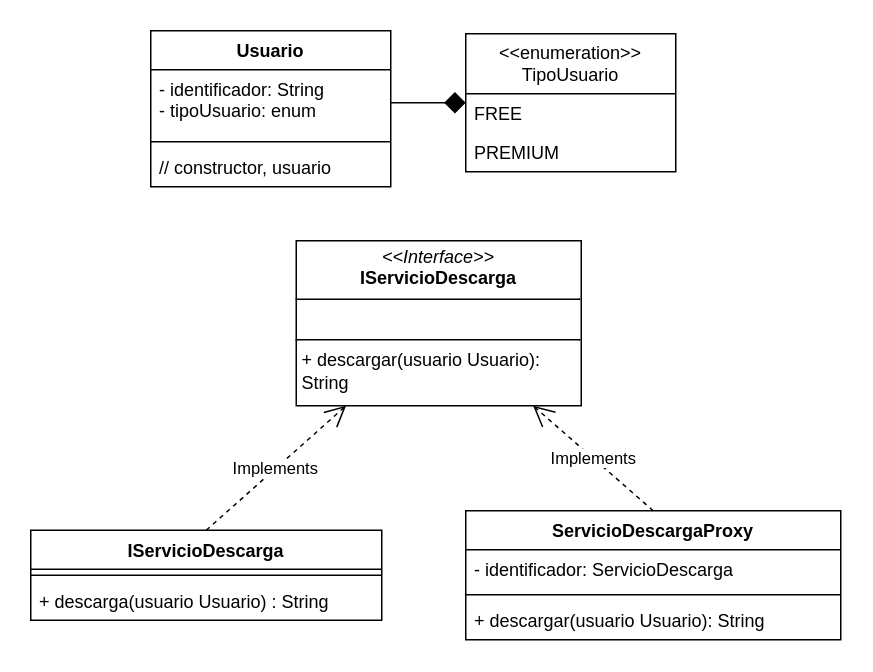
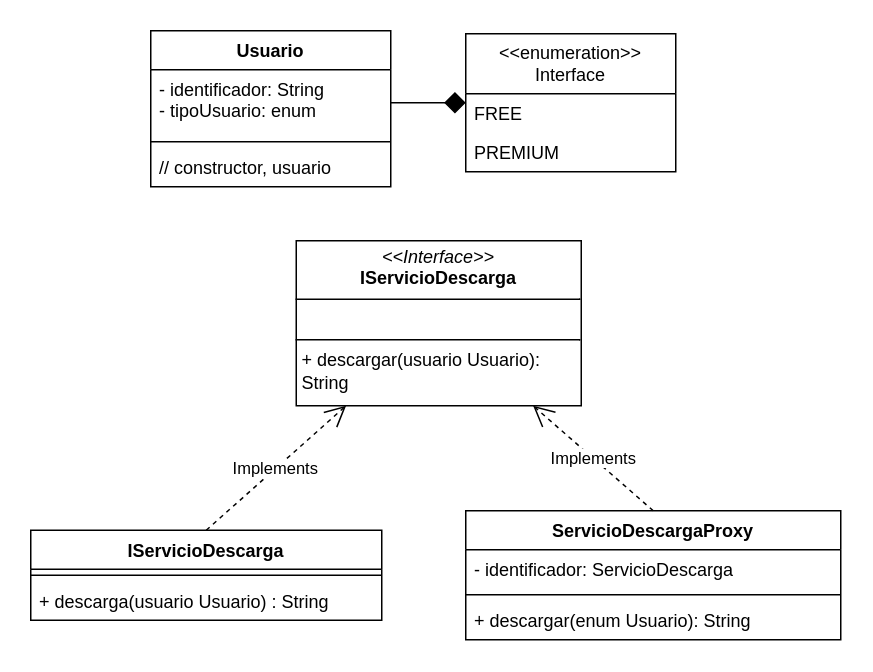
node "<<enumeration>> TipoUsuario": label "<<enumeration>> TipoUsuario" -> "<<enumeration>> Interface"
node "+ descargar(usuario Usuario): String": label "+ descargar(usuario Usuario): String" -> "+ descargar(enum Usuario): String"
